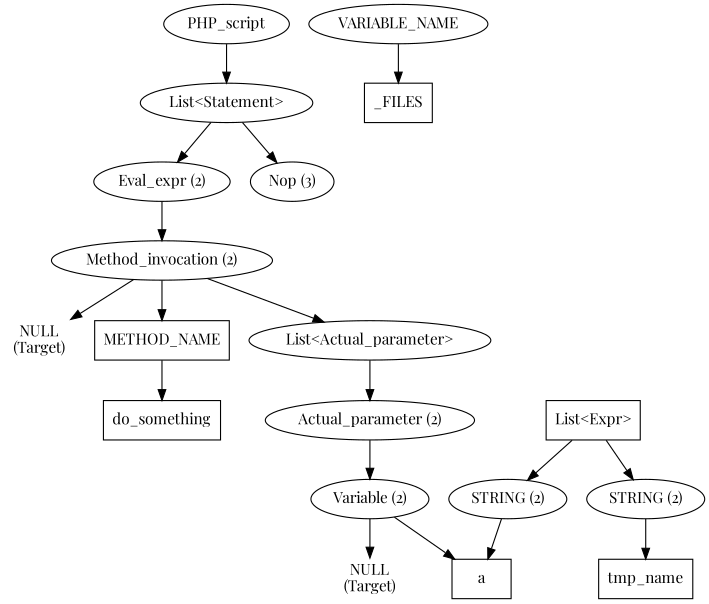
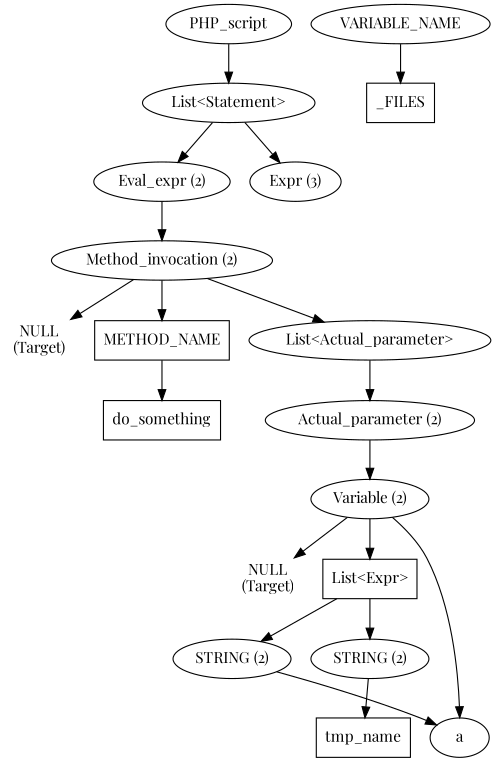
node "Nop (3)": label "Nop (3)" -> "Expr (3)"
edge "Variable (2)" -> "List<Expr>": added
node "a": shape box -> ellipse
